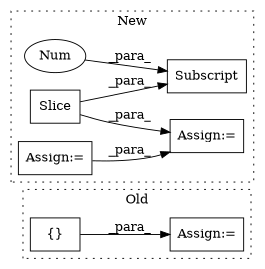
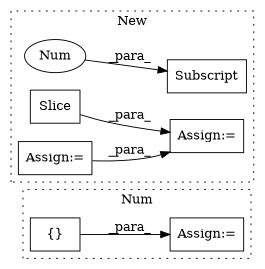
edge "Slice" -> "Subscript": removed, label "_para_"
cluster "Old": label "Old" -> "Num"
